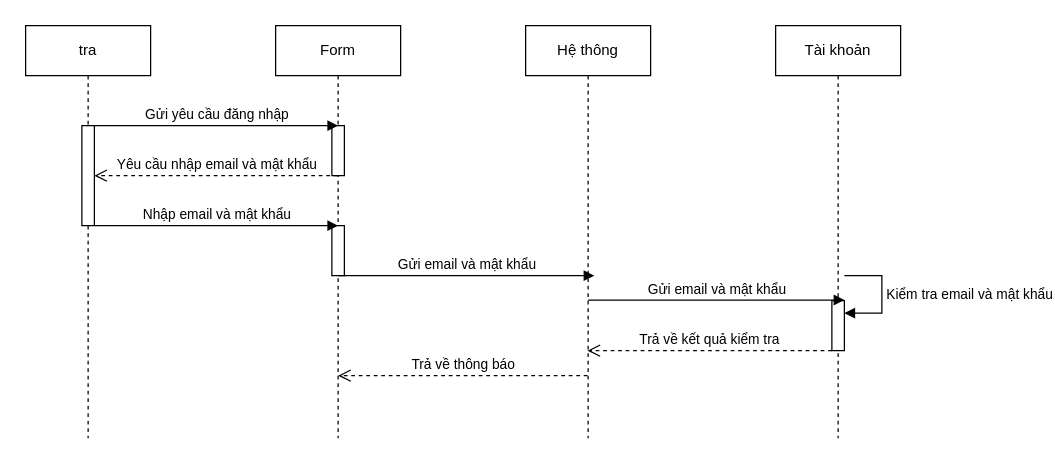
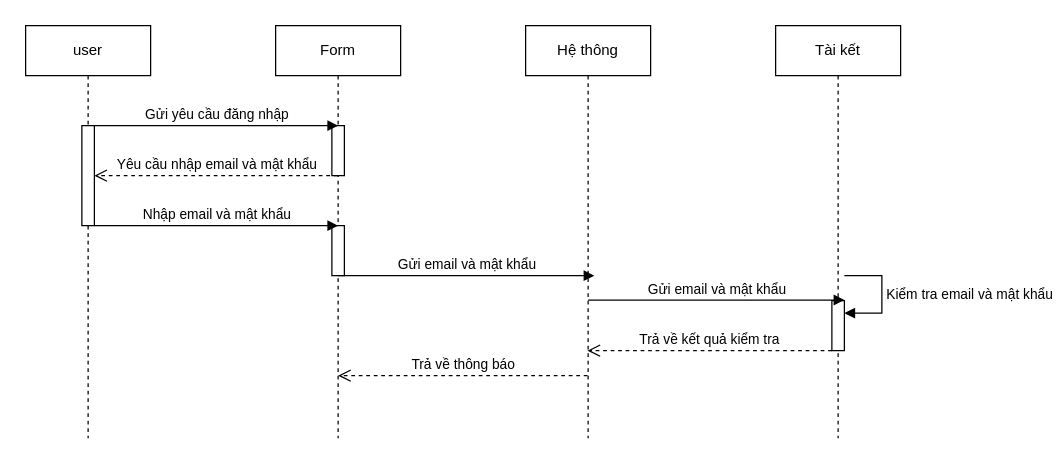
node "tra": label "tra" -> "user"
node "Tài khoản": label "Tài khoản" -> "Tài kết"
